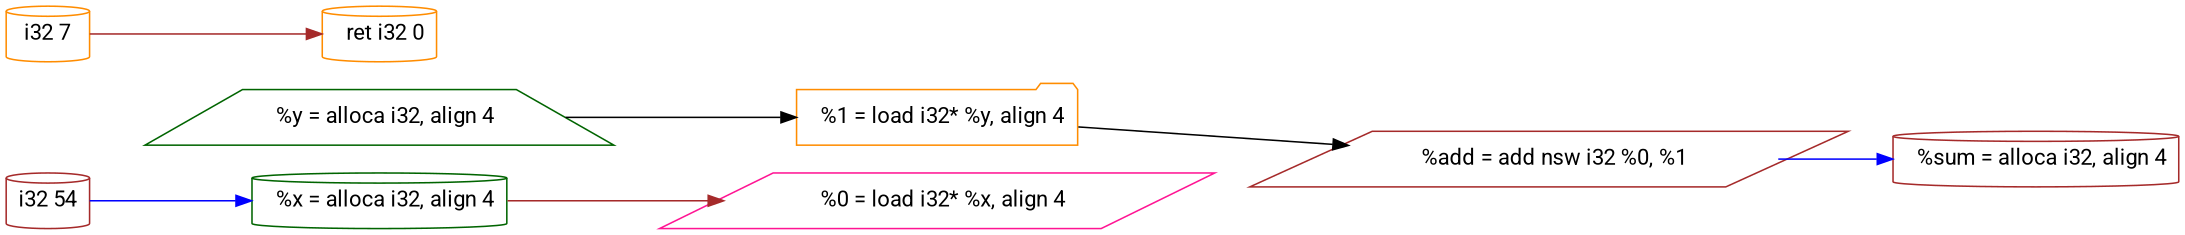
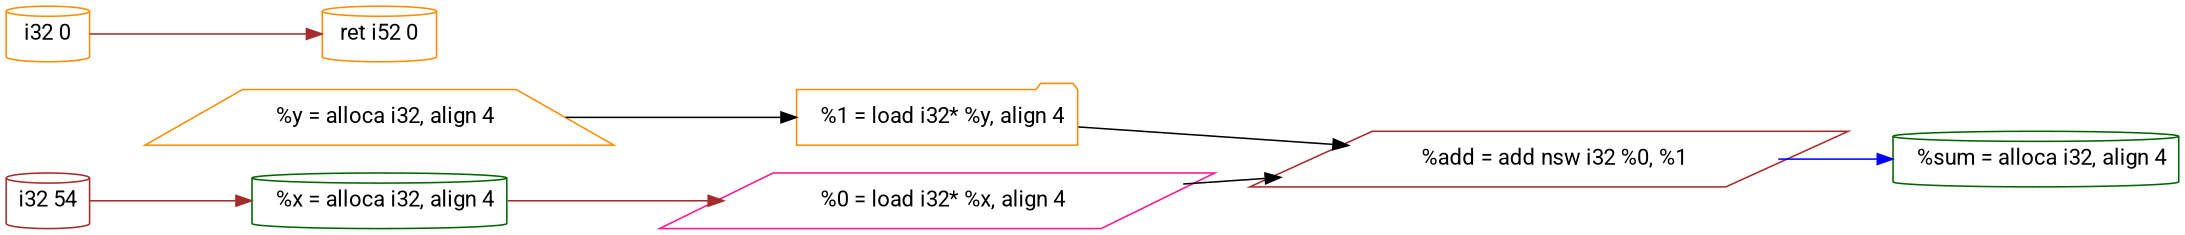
node "i32 7": label "i32 7" -> "i32 0"
node "ret i32 0": label "ret i32 0" -> "ret i52 0"
node "%y = alloca i32, align 4": color darkgreen -> darkorange
node "%sum = alloca i32, align 4": color brown -> darkgreen
edge "%0 = load i32* %x, align 4" -> "%add = add nsw i32 %0, %1": added
edge "i32 54" -> "%x = alloca i32, align 4": color blue -> brown
